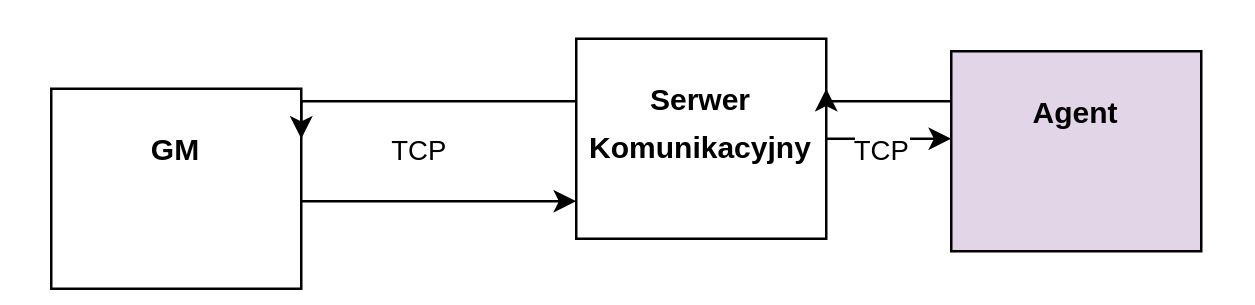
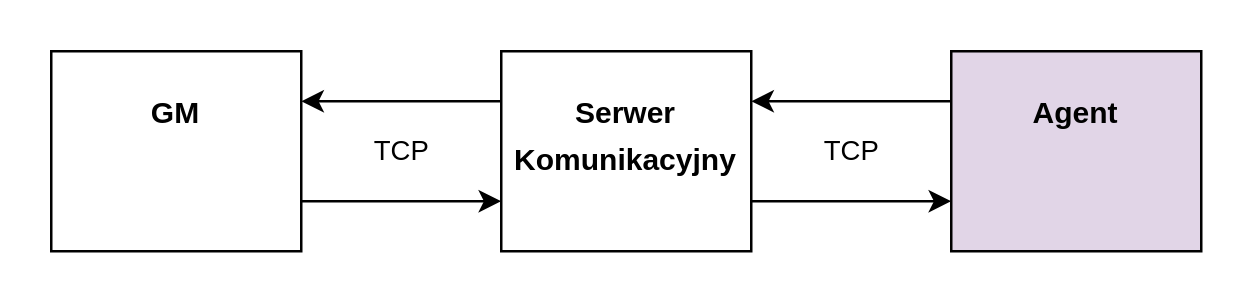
node "Serwer Komunikacyjny": moved (701, 139) -> (626, 151)
node "GM": moved (176, 189) -> (176, 151)
